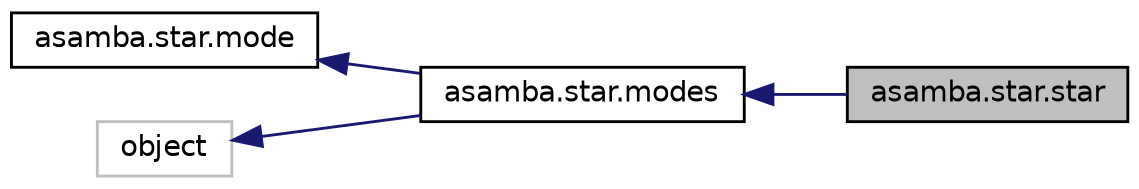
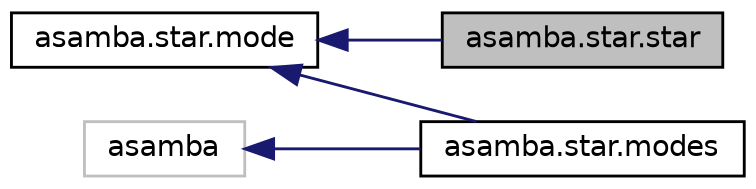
edge "asamba.star.star" -> "asamba.star.modes": now "asamba.star.star" -> "asamba.star.mode"
node "object": label "object" -> "asamba"
